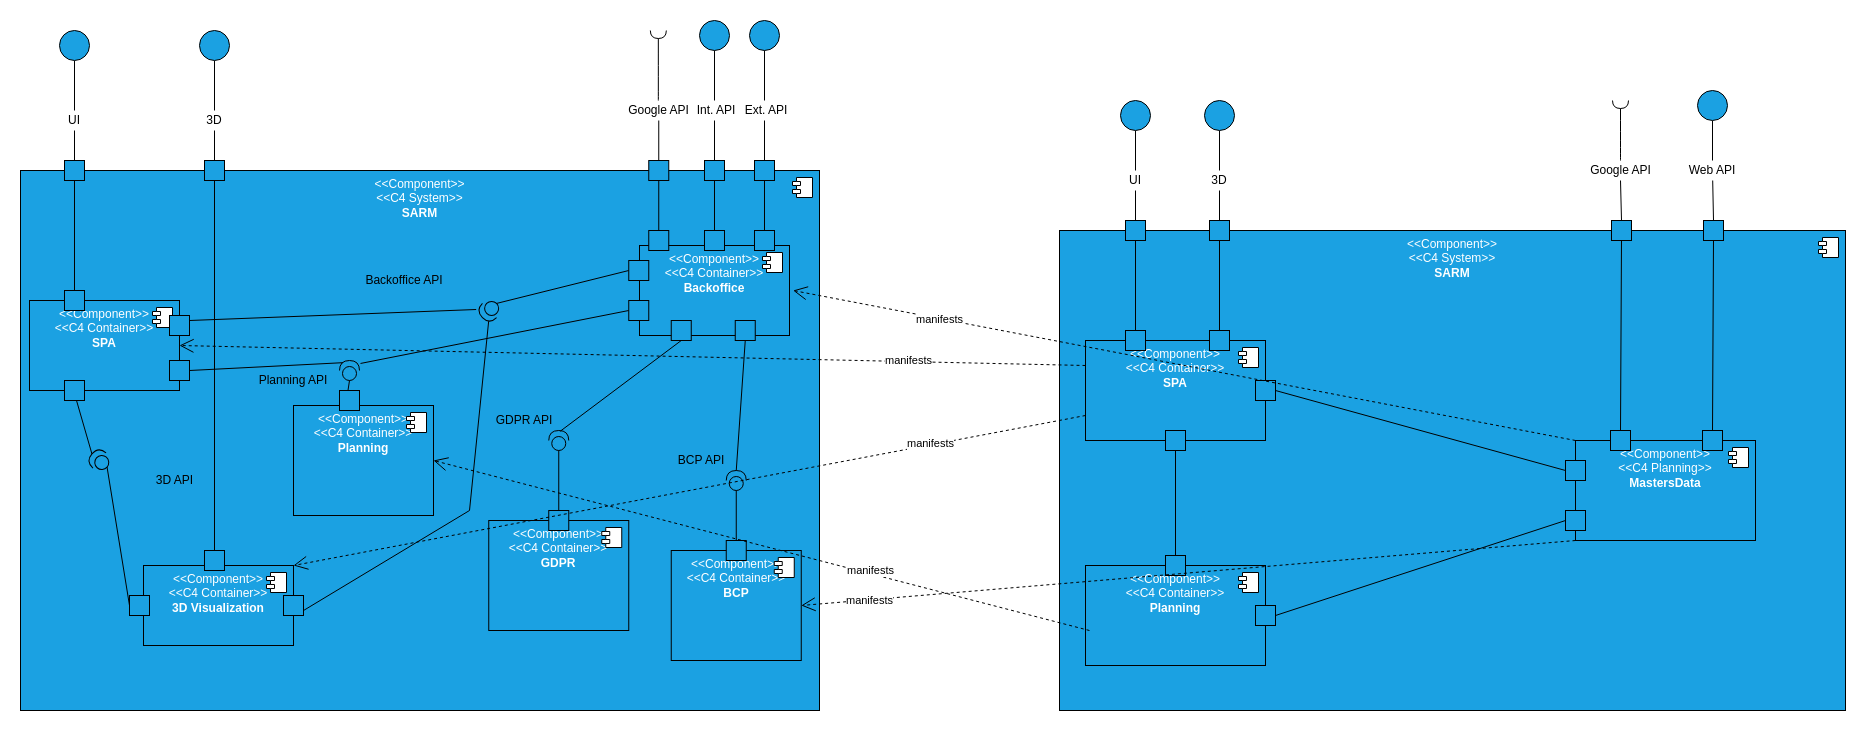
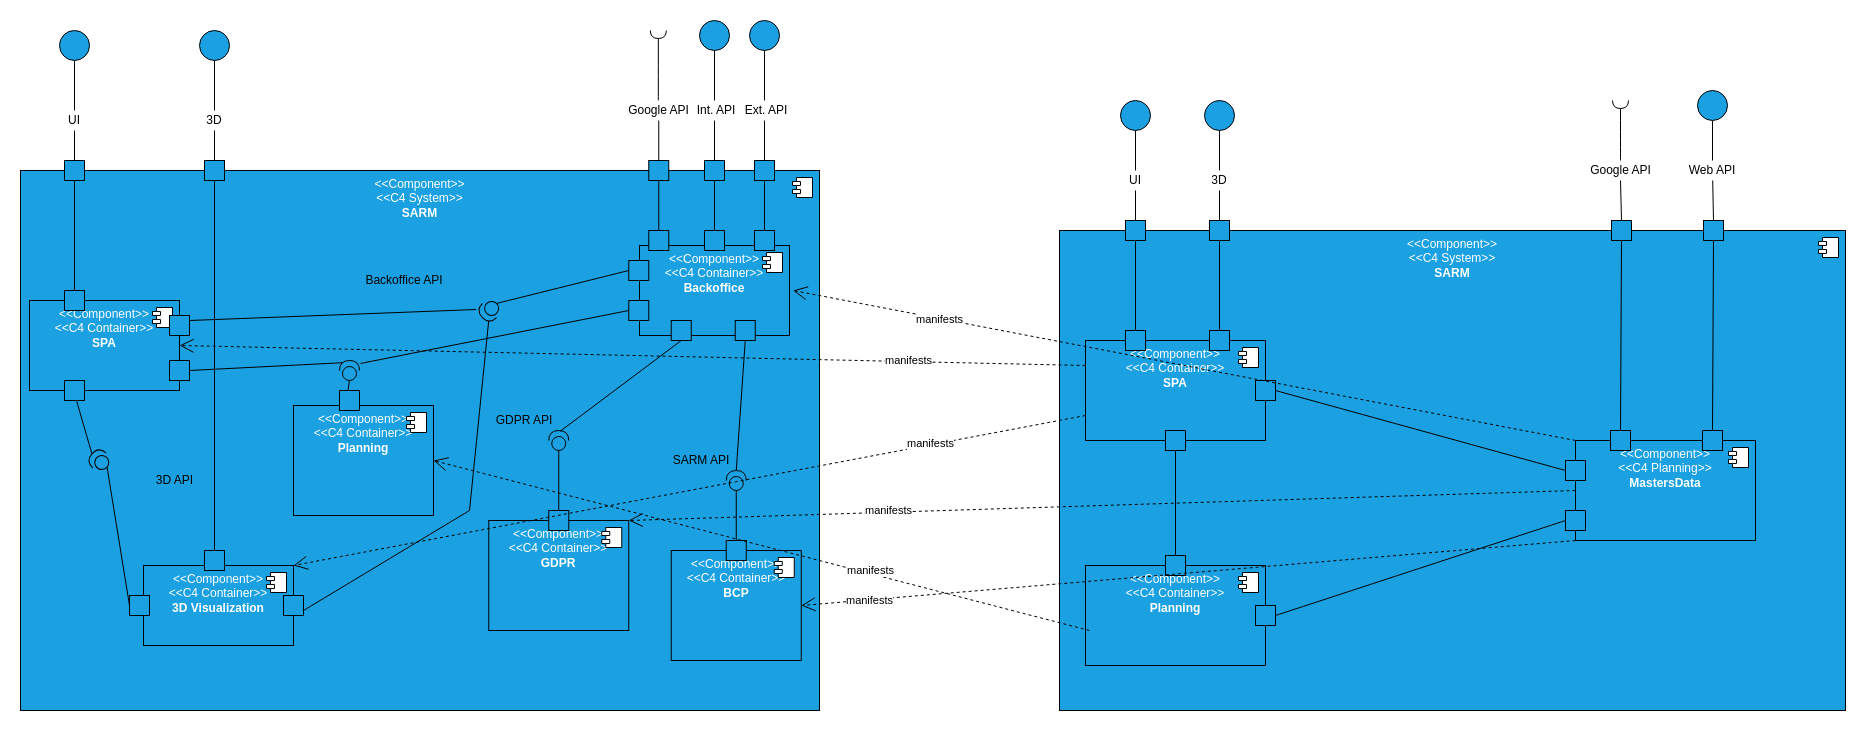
node "Planning API": removed
node "BCP API": label "BCP API" -> "SARM API"
edge "<<Component>> <<C4 Planning>> MastersData" -> "<<Component>> <<C4 Container>> GDPR": added, label "manifests"
